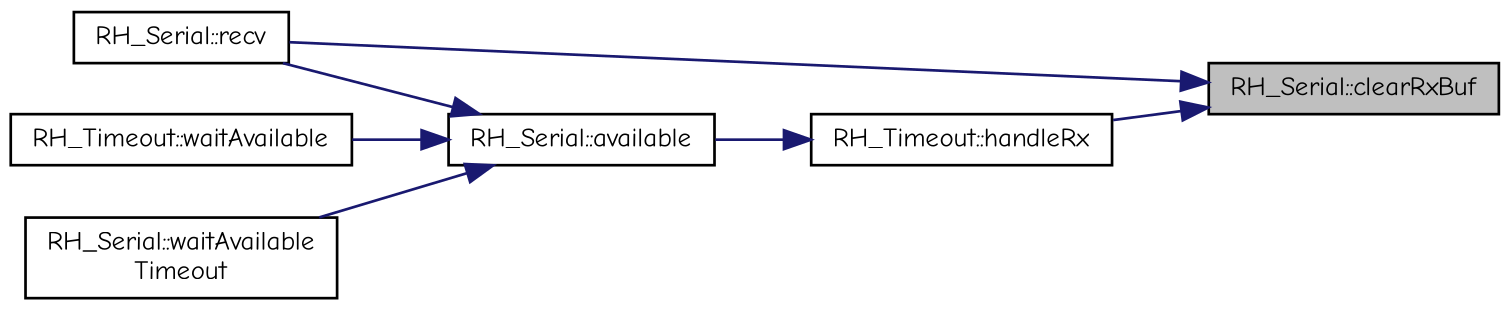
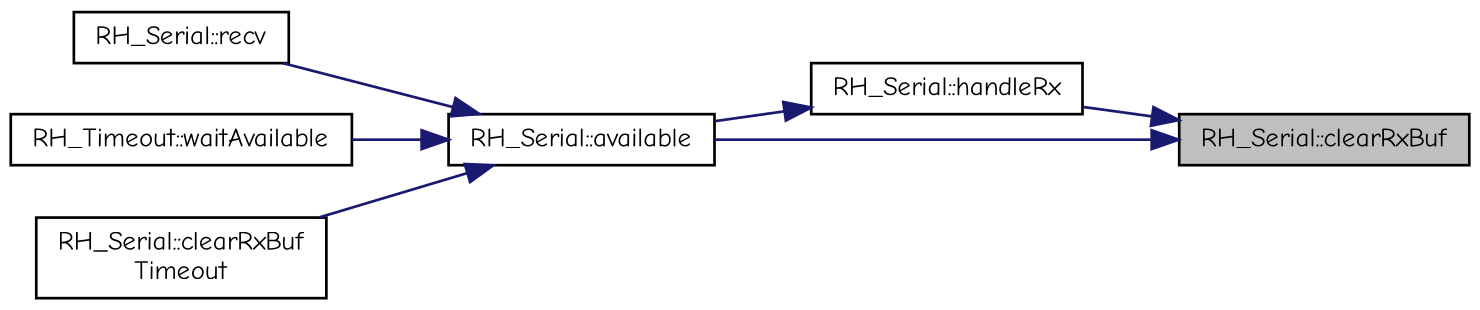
edge "RH_Serial::recv" -> "RH_Serial::clearRxBuf": now "RH_Serial::available" -> "RH_Serial::clearRxBuf"
node "RH_Timeout::handleRx": label "RH_Timeout::handleRx" -> "RH_Serial::handleRx"
node "RH_Serial::waitAvailable Timeout": label "RH_Serial::waitAvailable Timeout" -> "RH_Serial::clearRxBuf Timeout"
